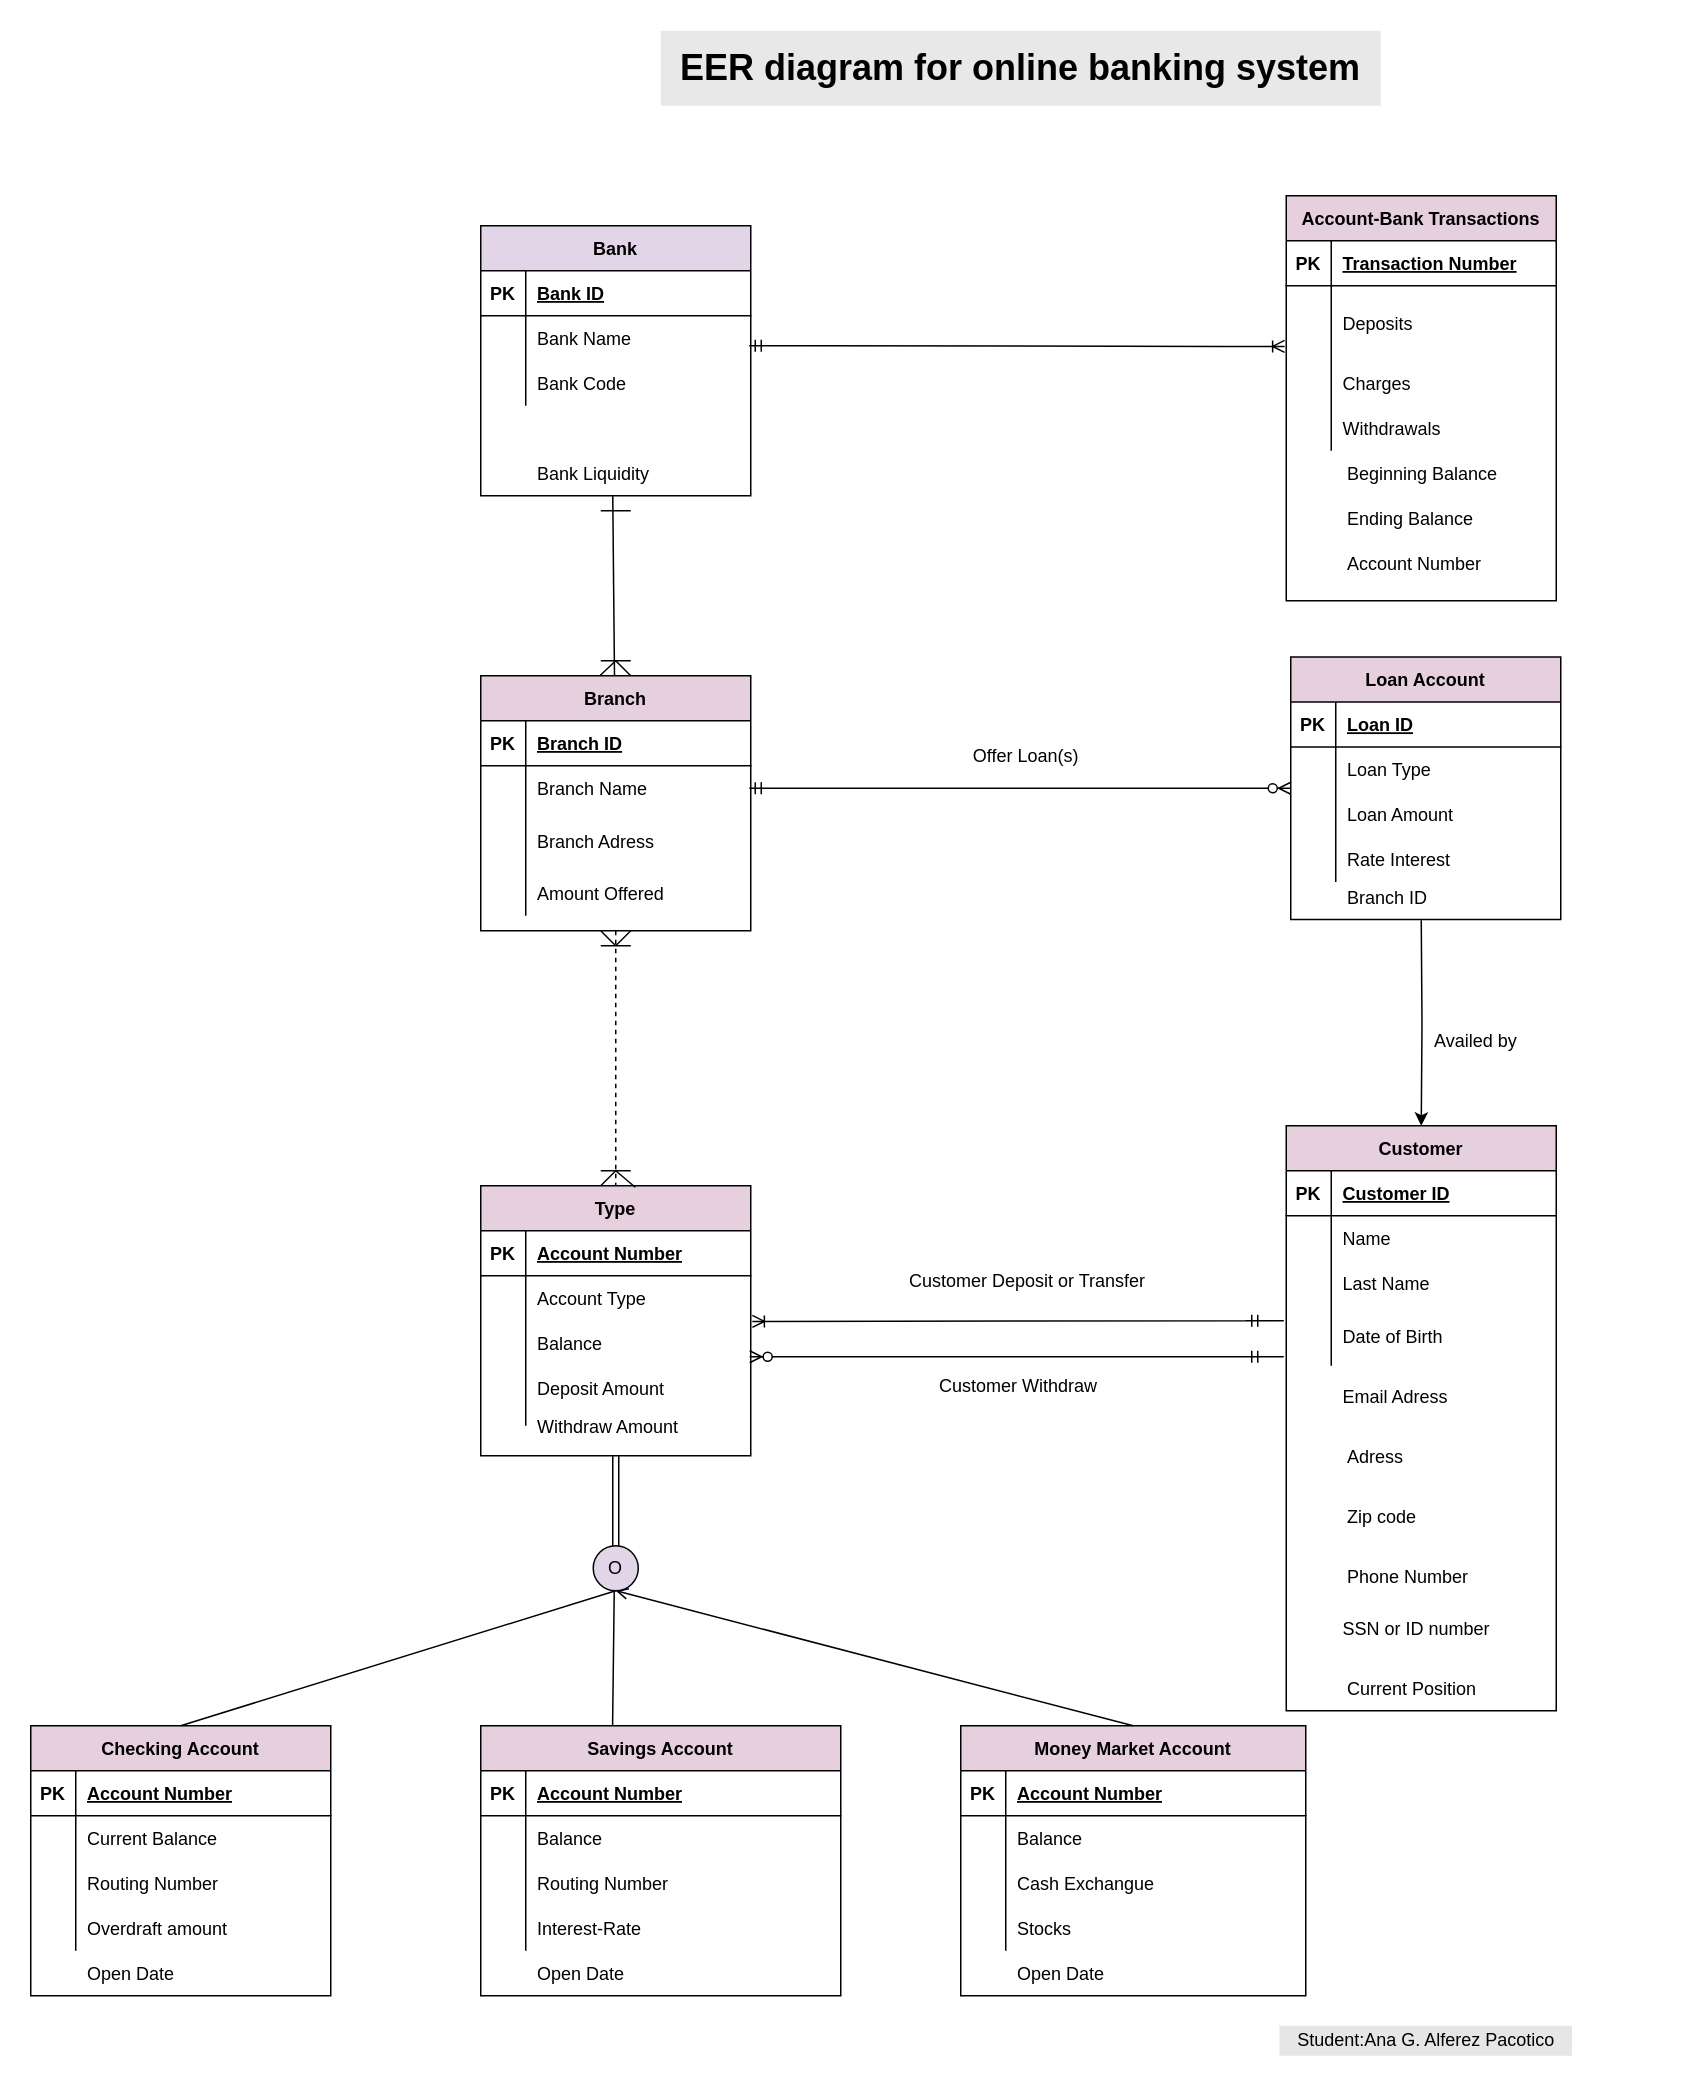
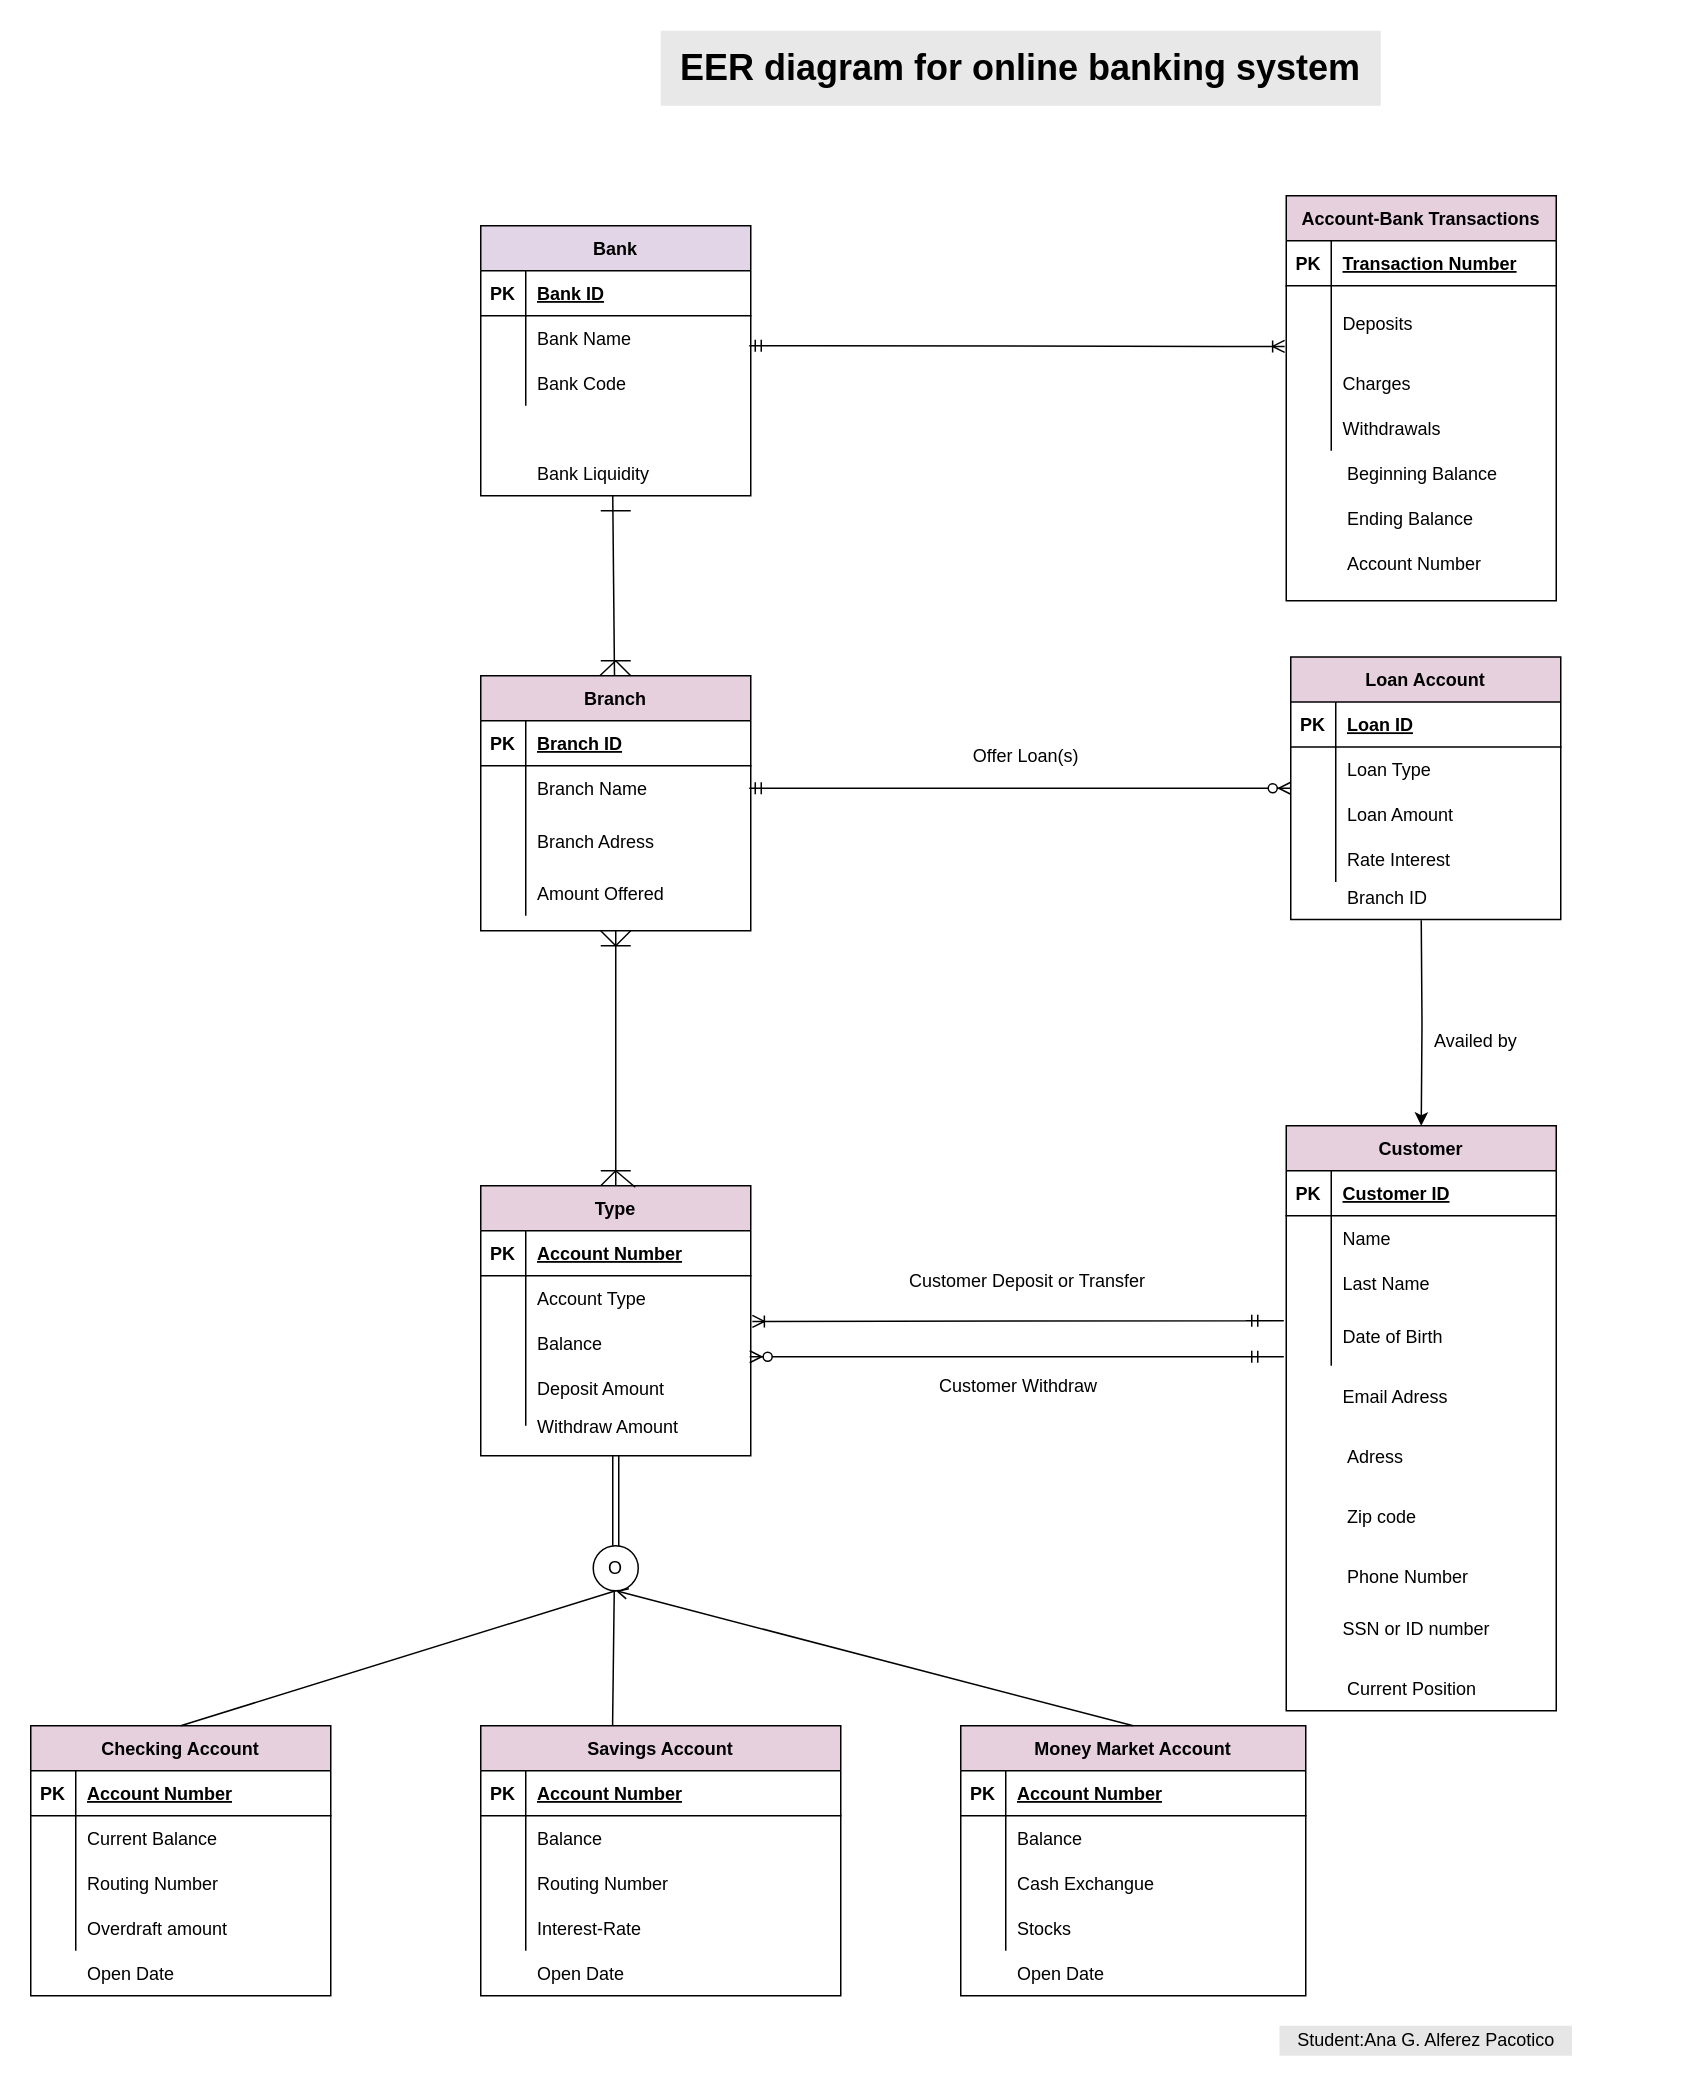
edge "Branch" -- "Type": style dashed -> solid
node "O": fillcolor #e1d5e7 -> #ffffff
